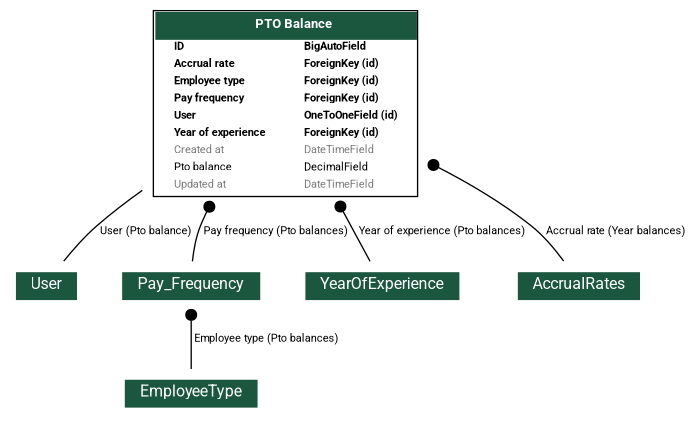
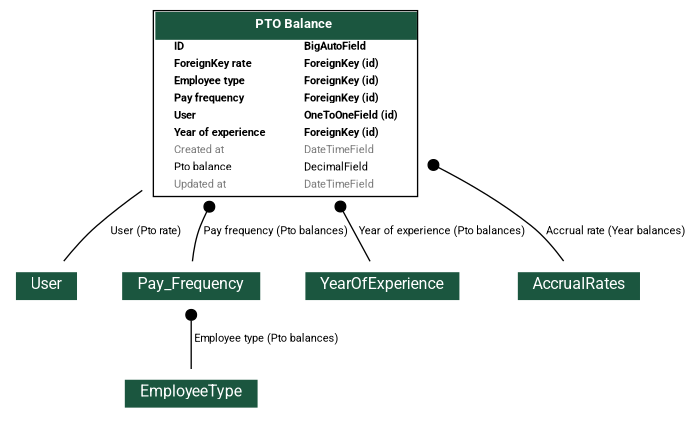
node "PTO Balance": text "Accrual rate" -> "ForeignKey rate"
edge "PTO Balance" -- "User": label " User (Pto balance)" -> " User (Pto rate)"
